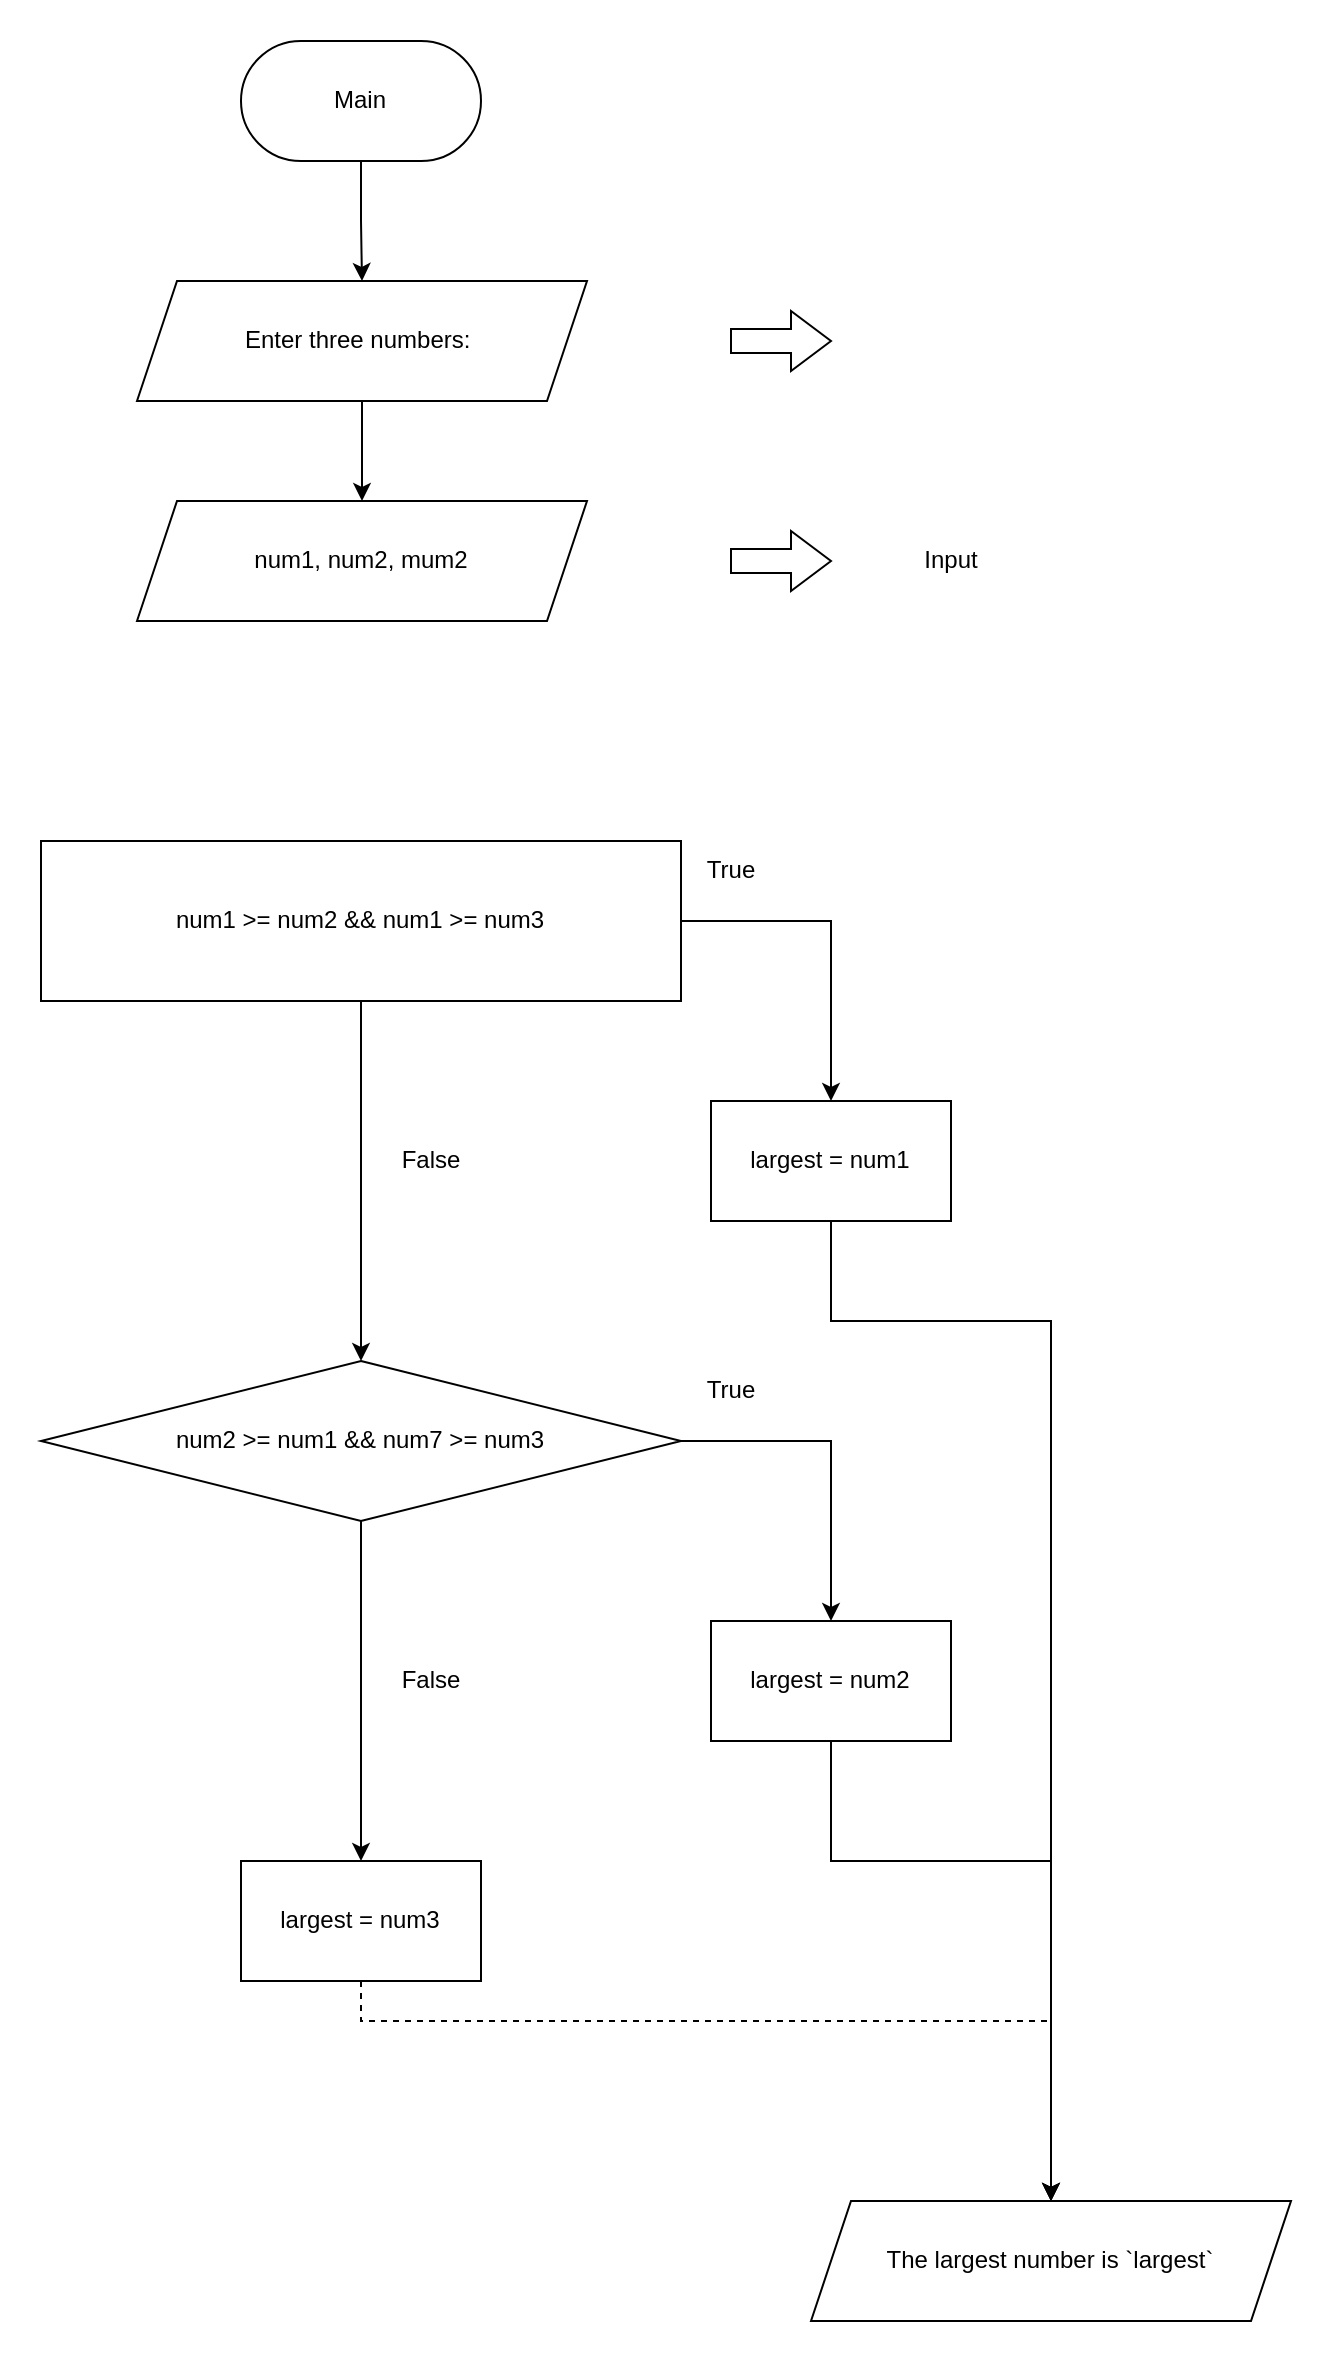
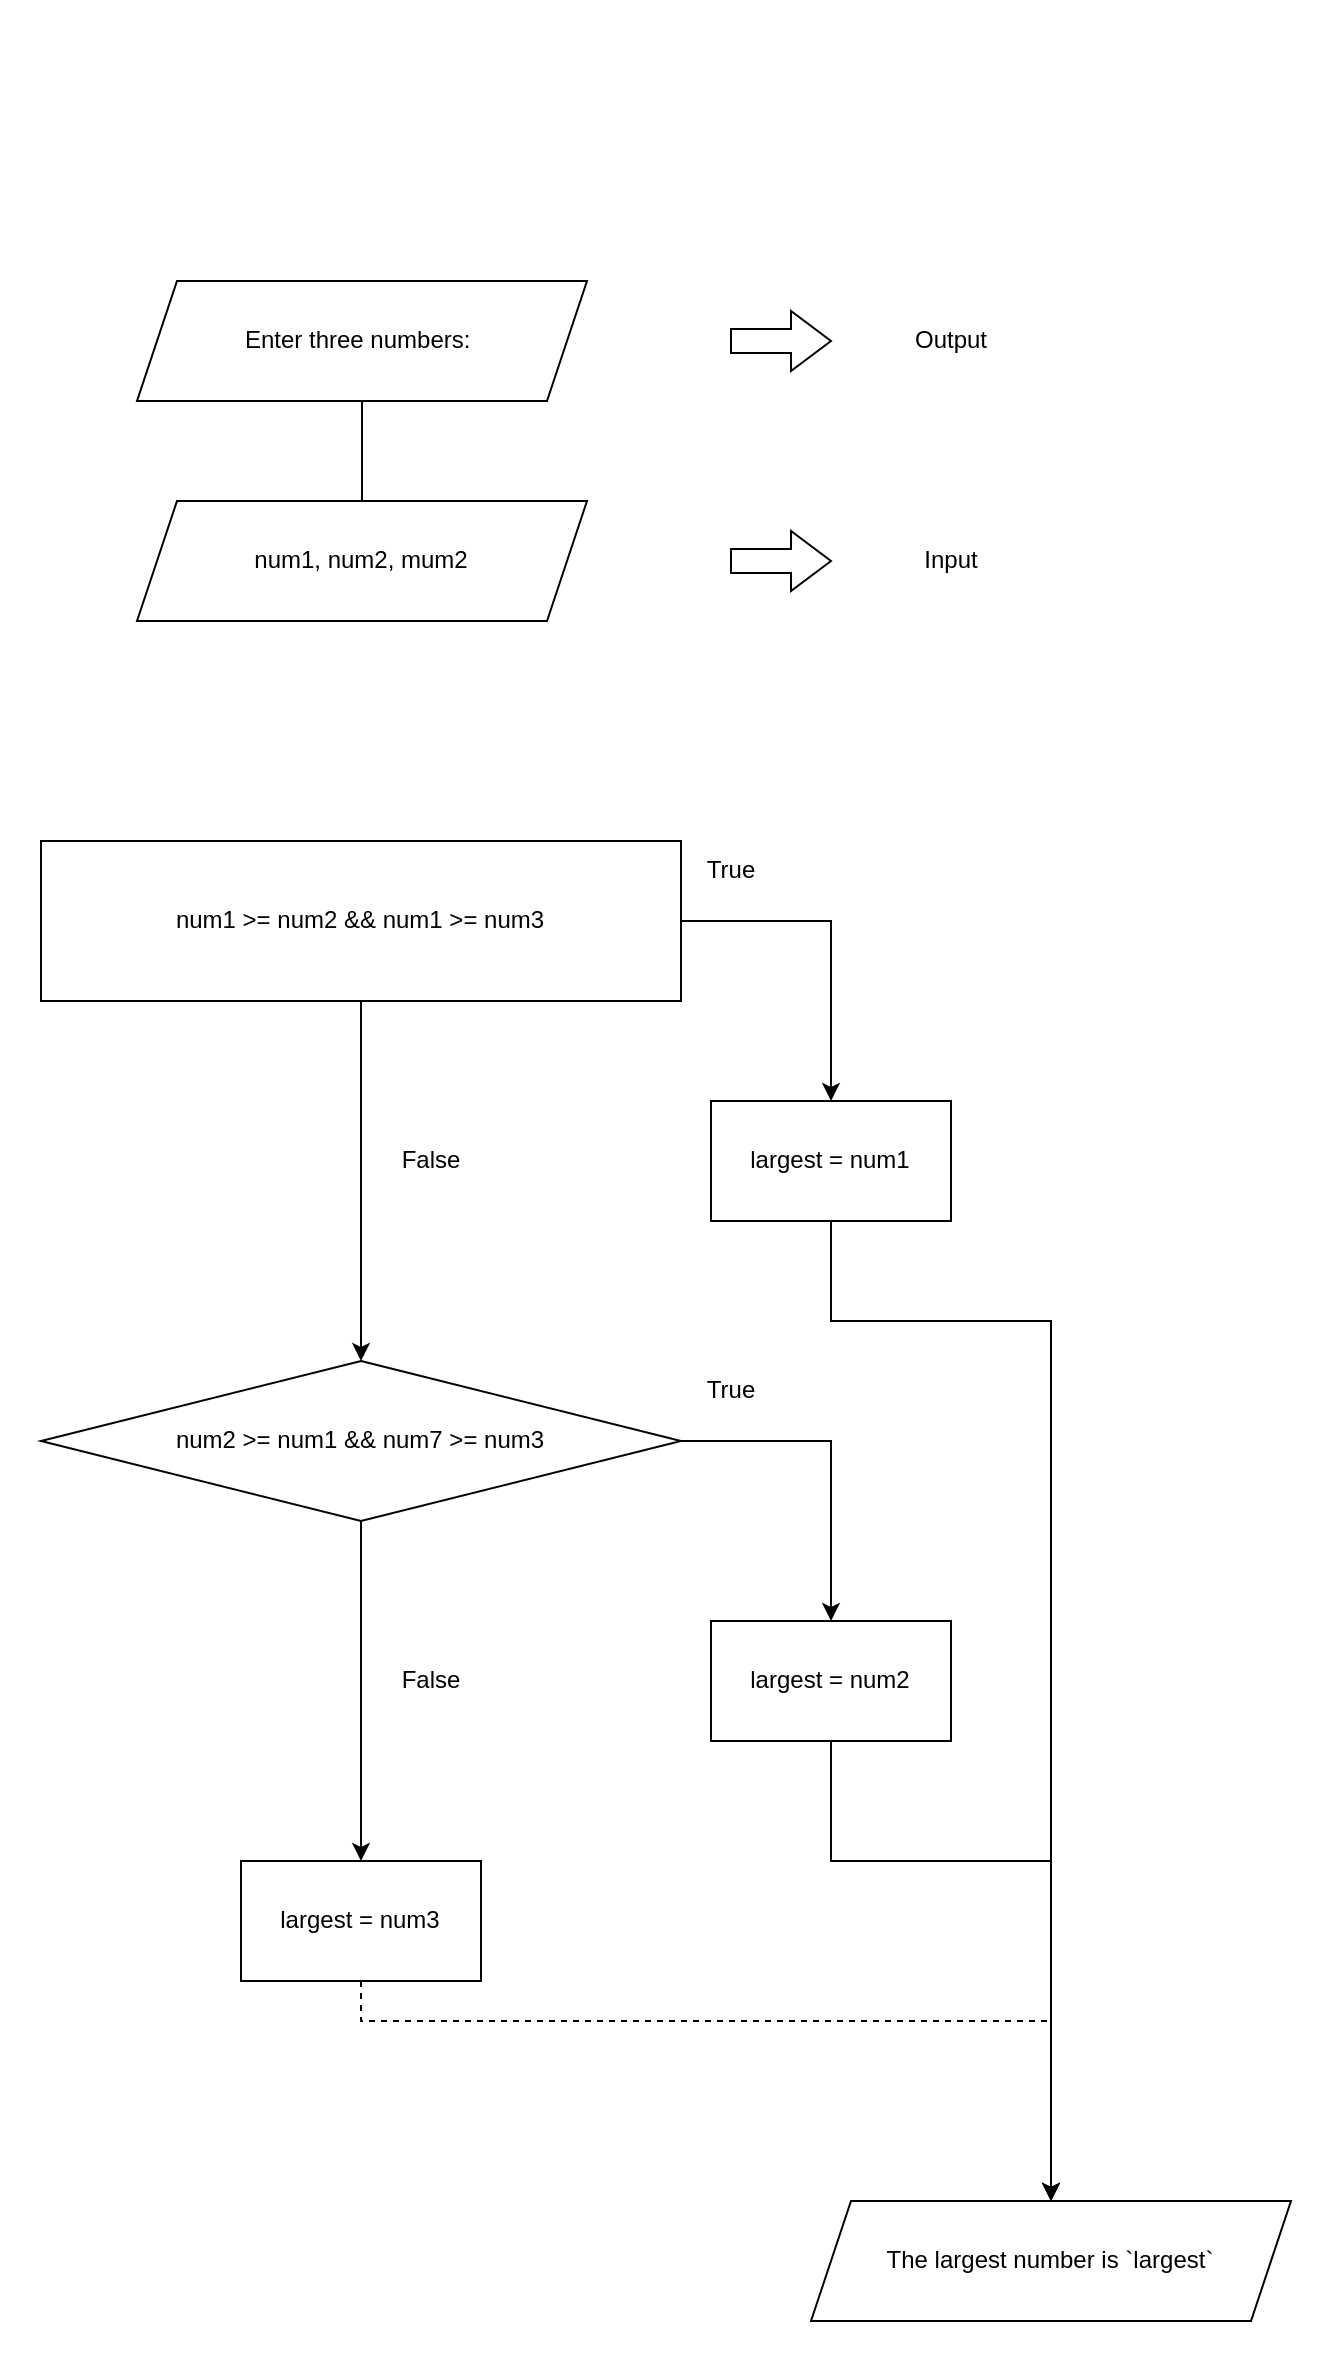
node "Main": removed
edge "Main" -> "Enter three numbers:": removed
node "Output": added
edge "Enter three numbers:" -> "num1, num2, mum2": arrowhead classic -> none
